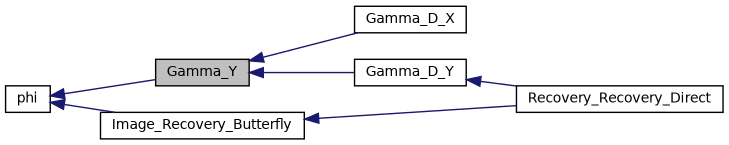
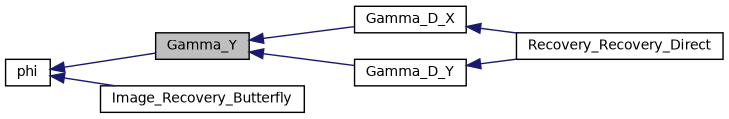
edge "Recovery_Recovery_Direct" -> "Image_Recovery_Butterfly": now "Recovery_Recovery_Direct" -> "Gamma_D_X"
